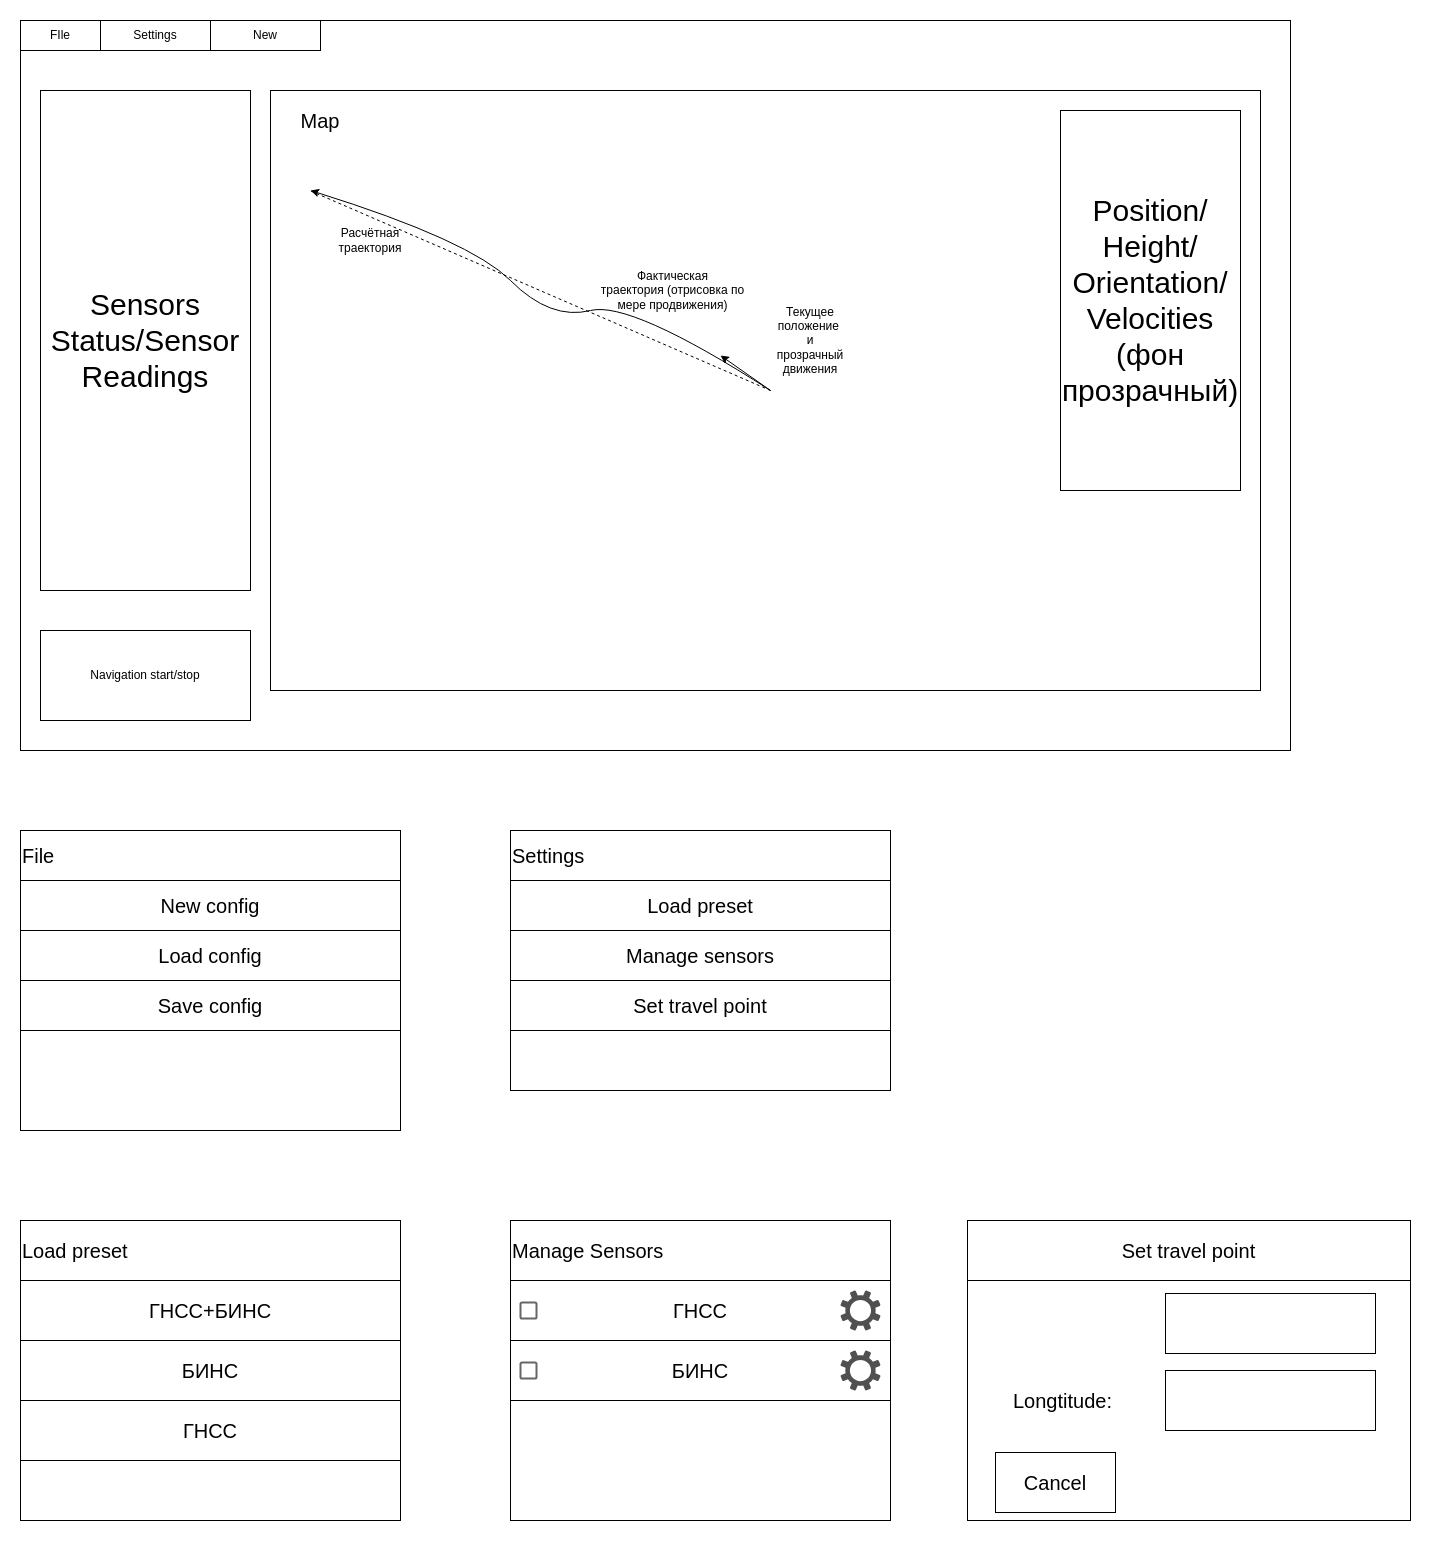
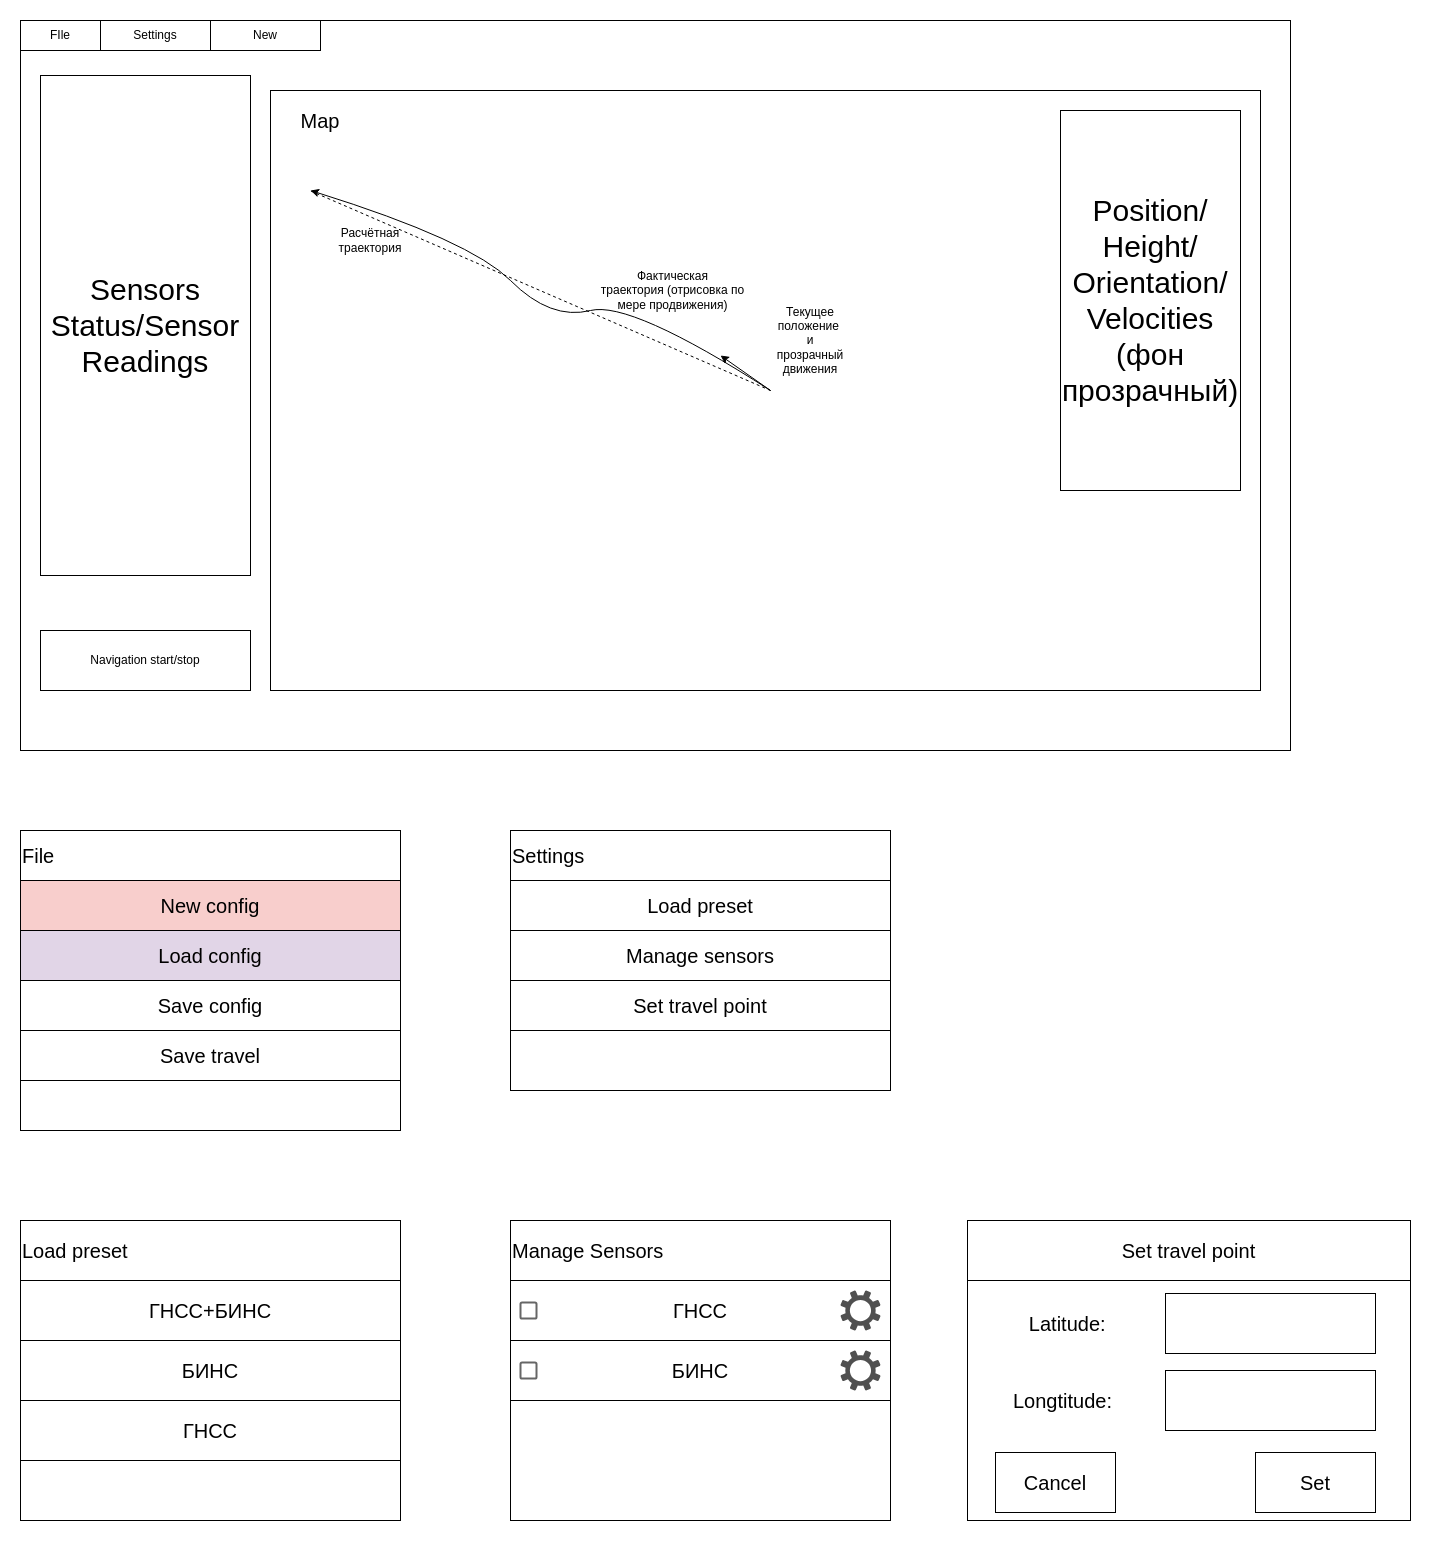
node "Sensors Status/Sensor Readings": moved (146, 341) -> (146, 326)
node "Navigation start/stop": size 210x90 -> 210x60
node "New config": fillcolor #ffffff -> #f8cecc
node "Load config": fillcolor #ffffff -> #e1d5e7
node "Save travel": added
node "Latitude:": added
node "Set": added
